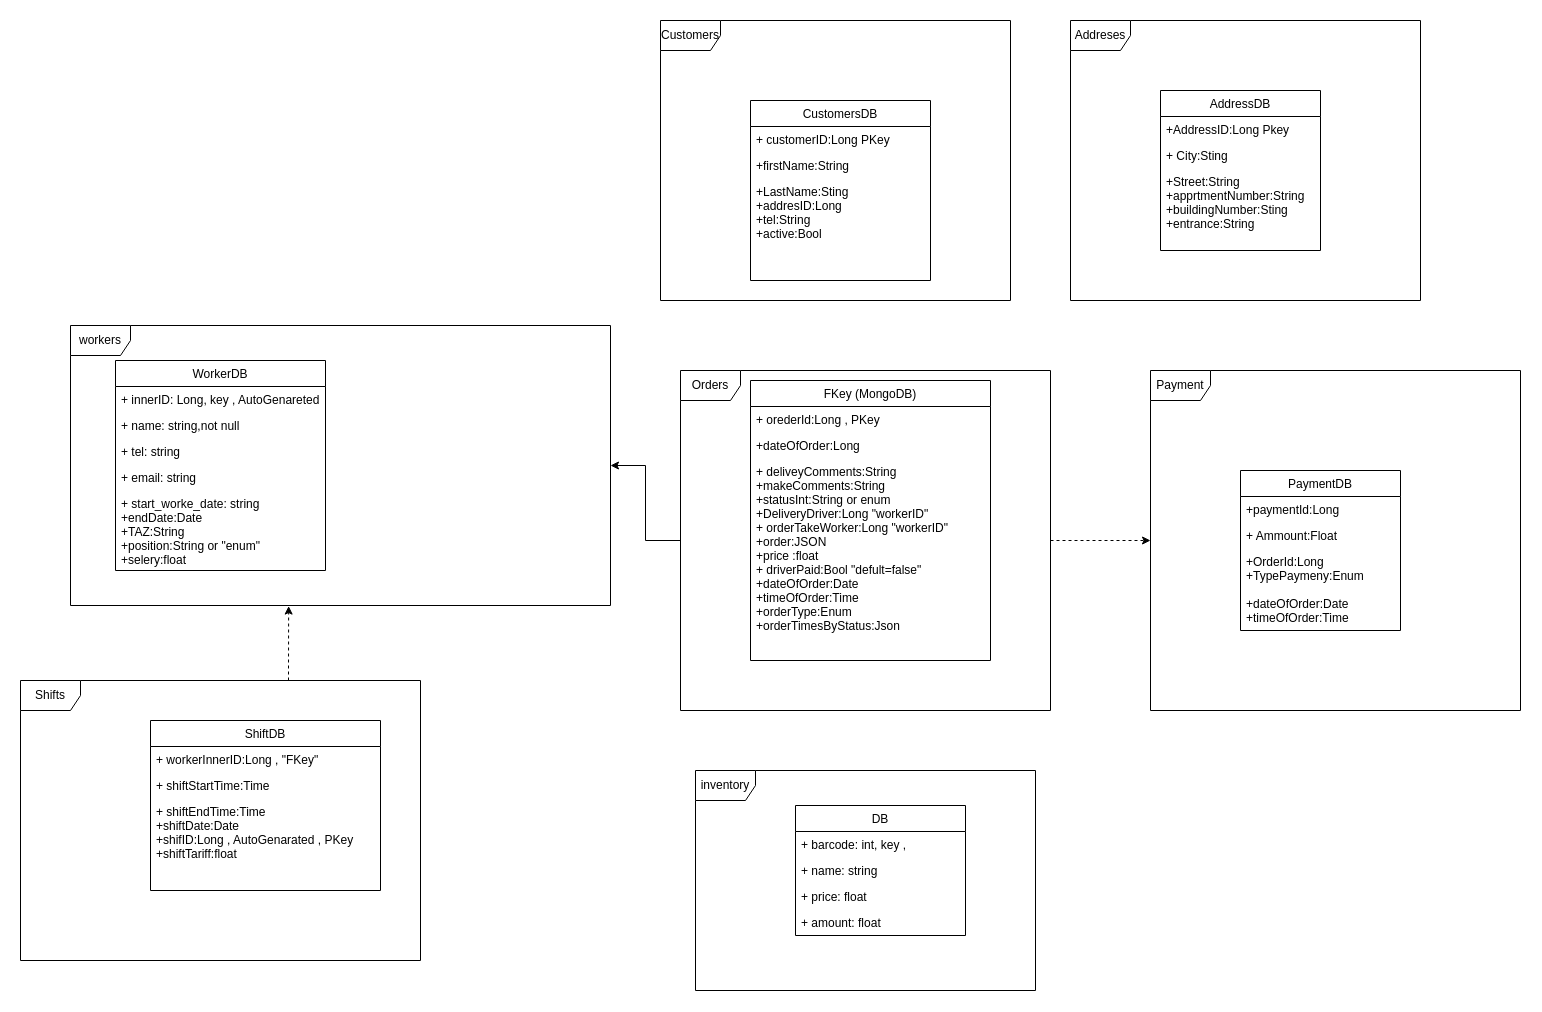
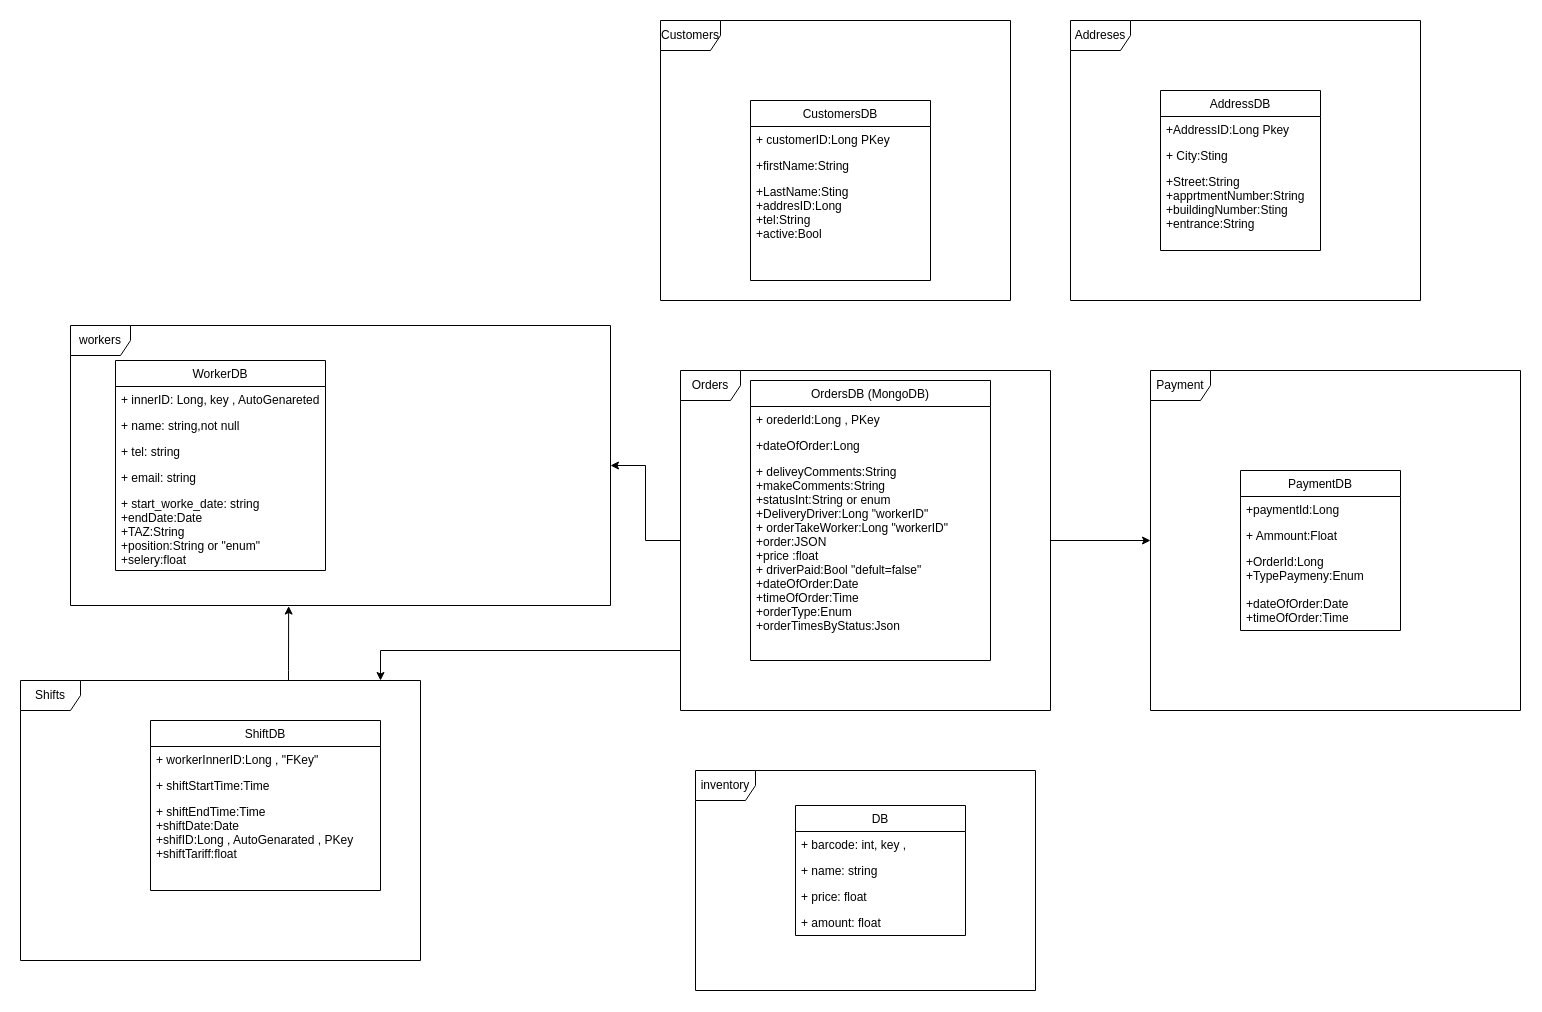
node "FKey (MongoDB)": label "FKey (MongoDB)" -> "OrdersDB (MongoDB)"
edge "Orders" -> "Payment": style dashed -> solid
edge "Shifts" -> "workers": style dashed -> solid
edge "Orders" -> "Shifts": added
